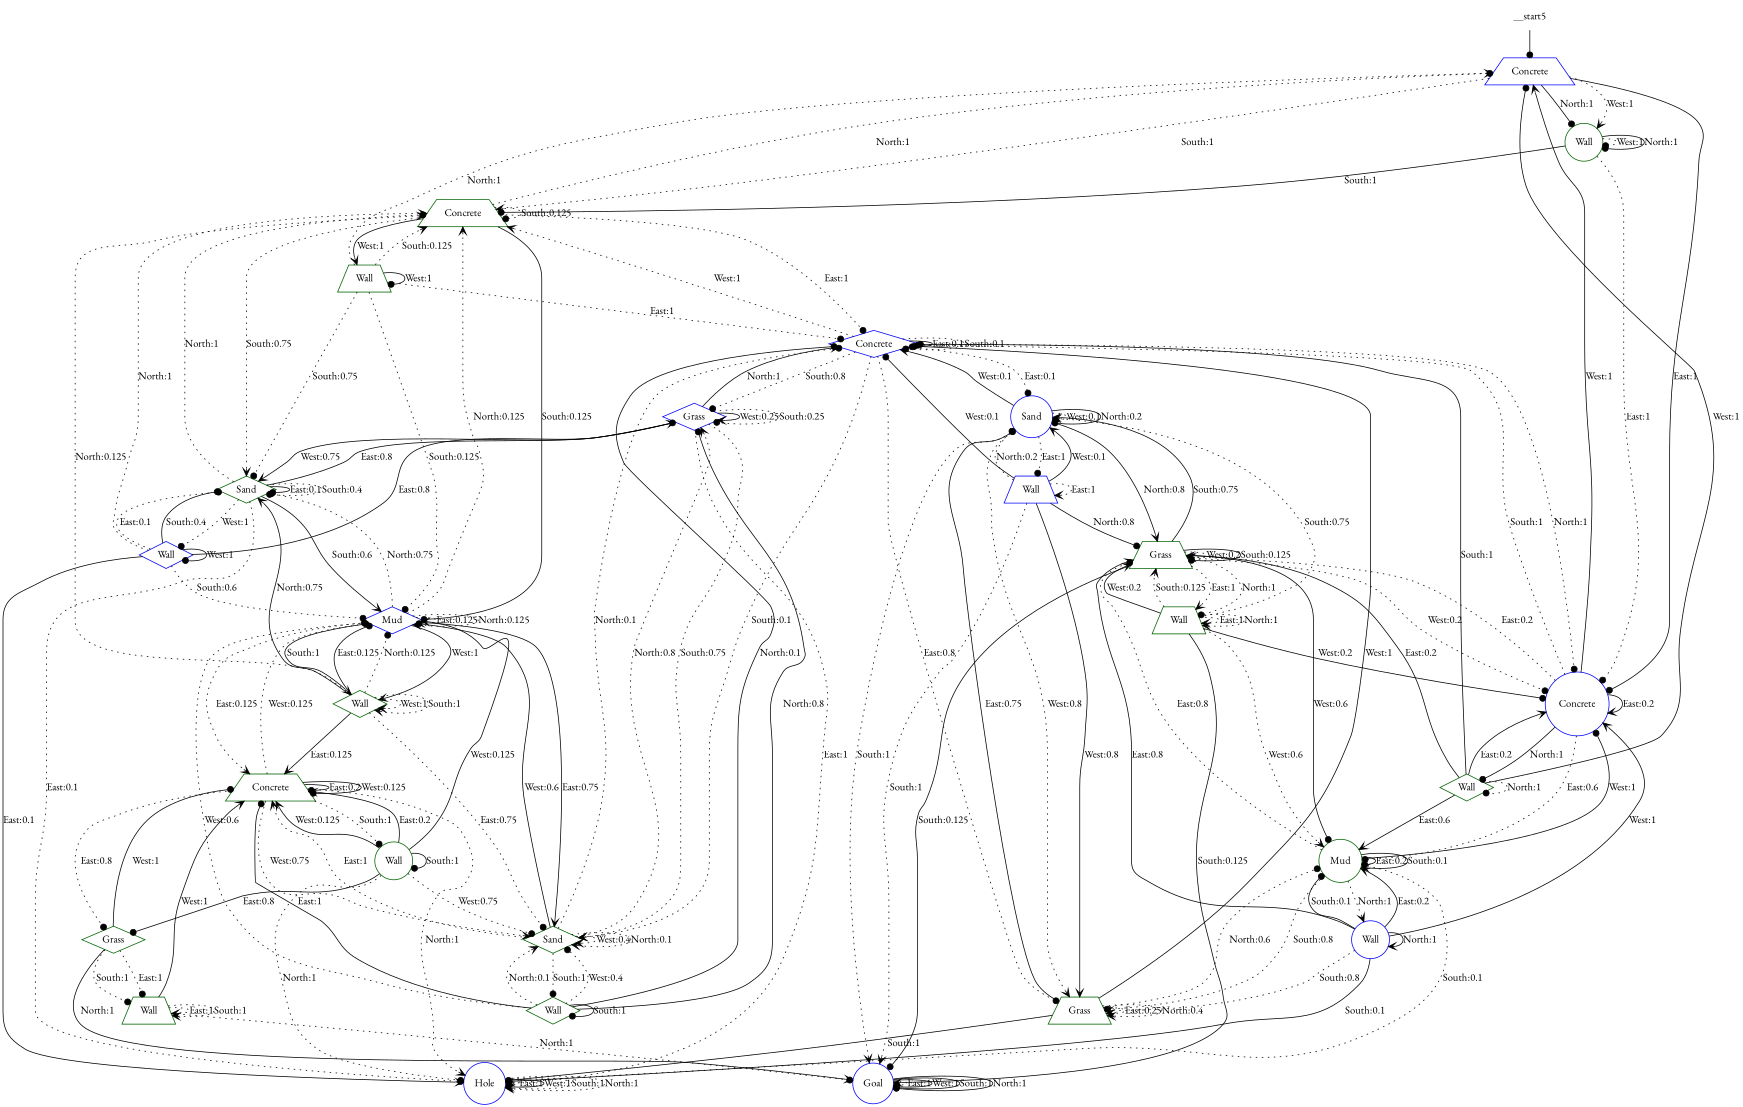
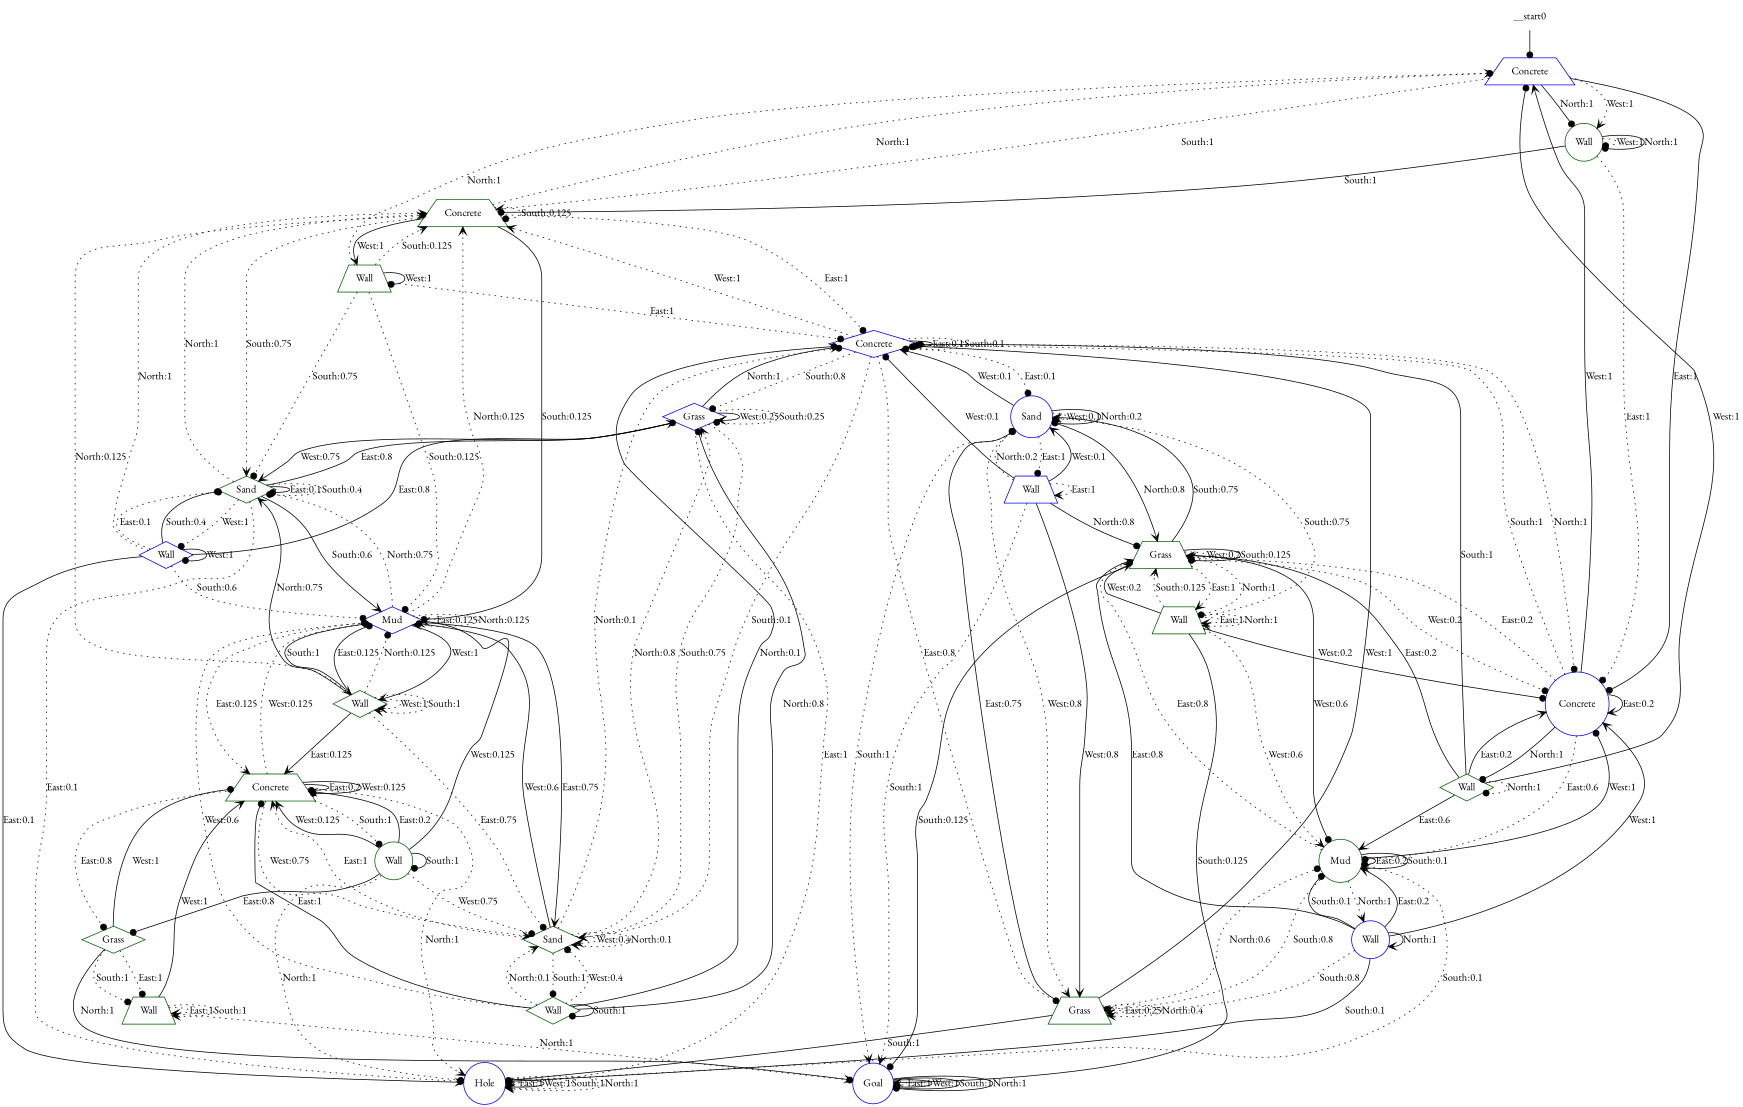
node "__start5": label "__start5" -> "__start0"
